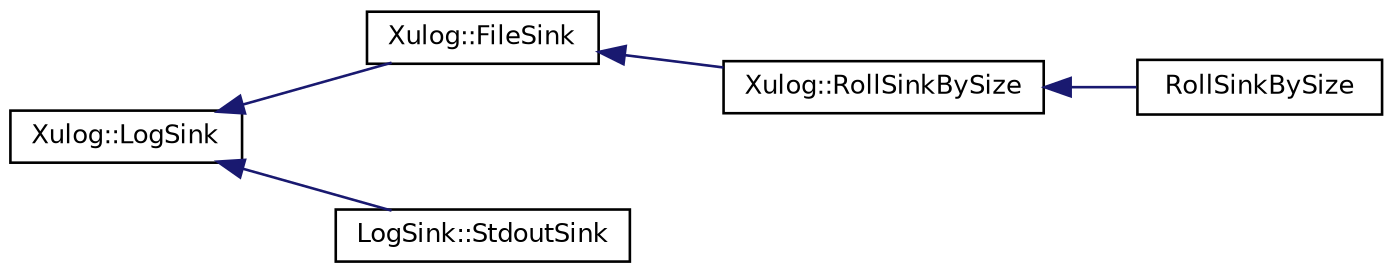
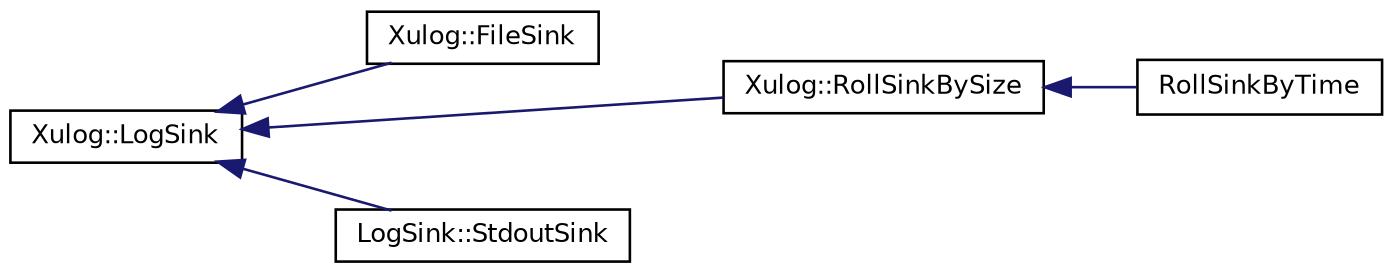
edge "Xulog::RollSinkBySize" -> "Xulog::FileSink": now "Xulog::RollSinkBySize" -> "Xulog::LogSink"
node "RollSinkBySize": label "RollSinkBySize" -> "RollSinkByTime"
